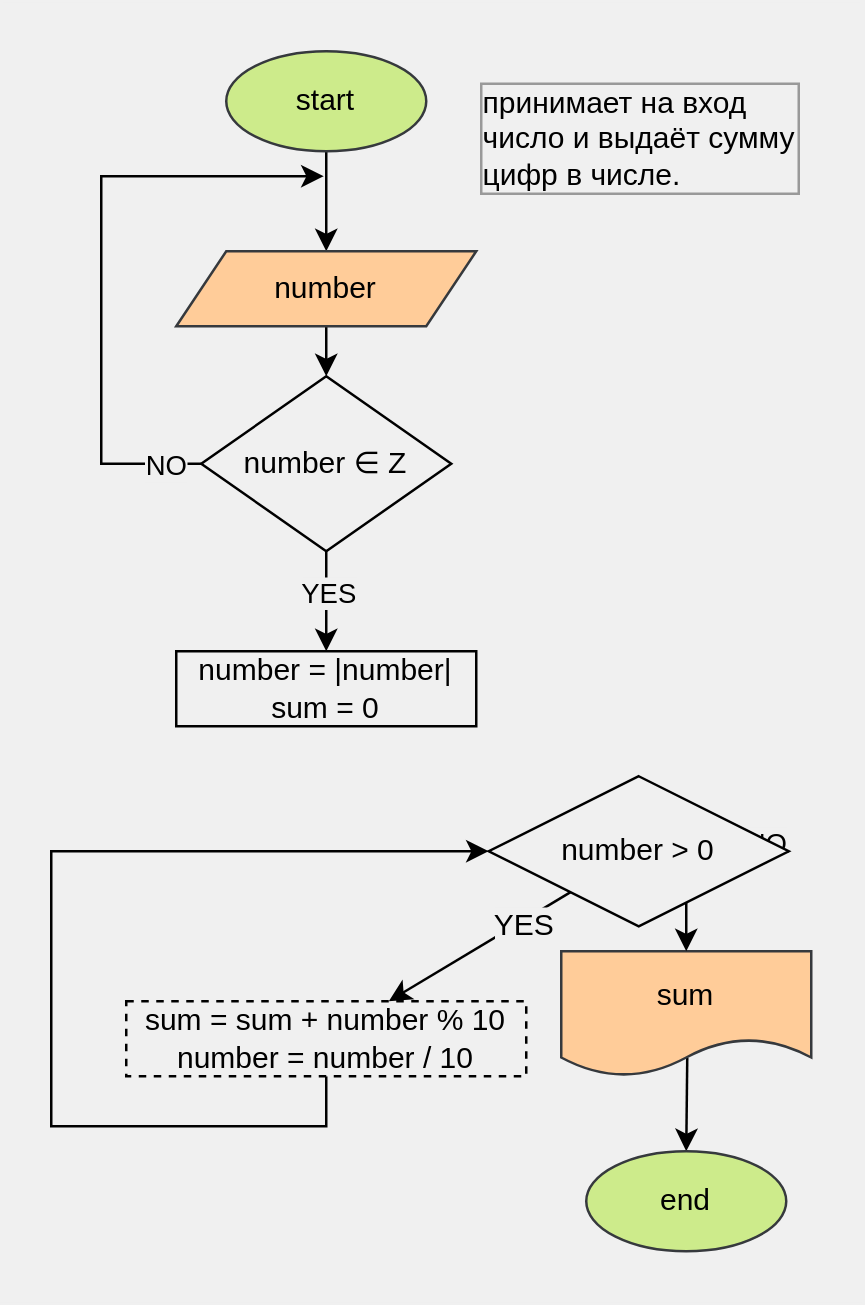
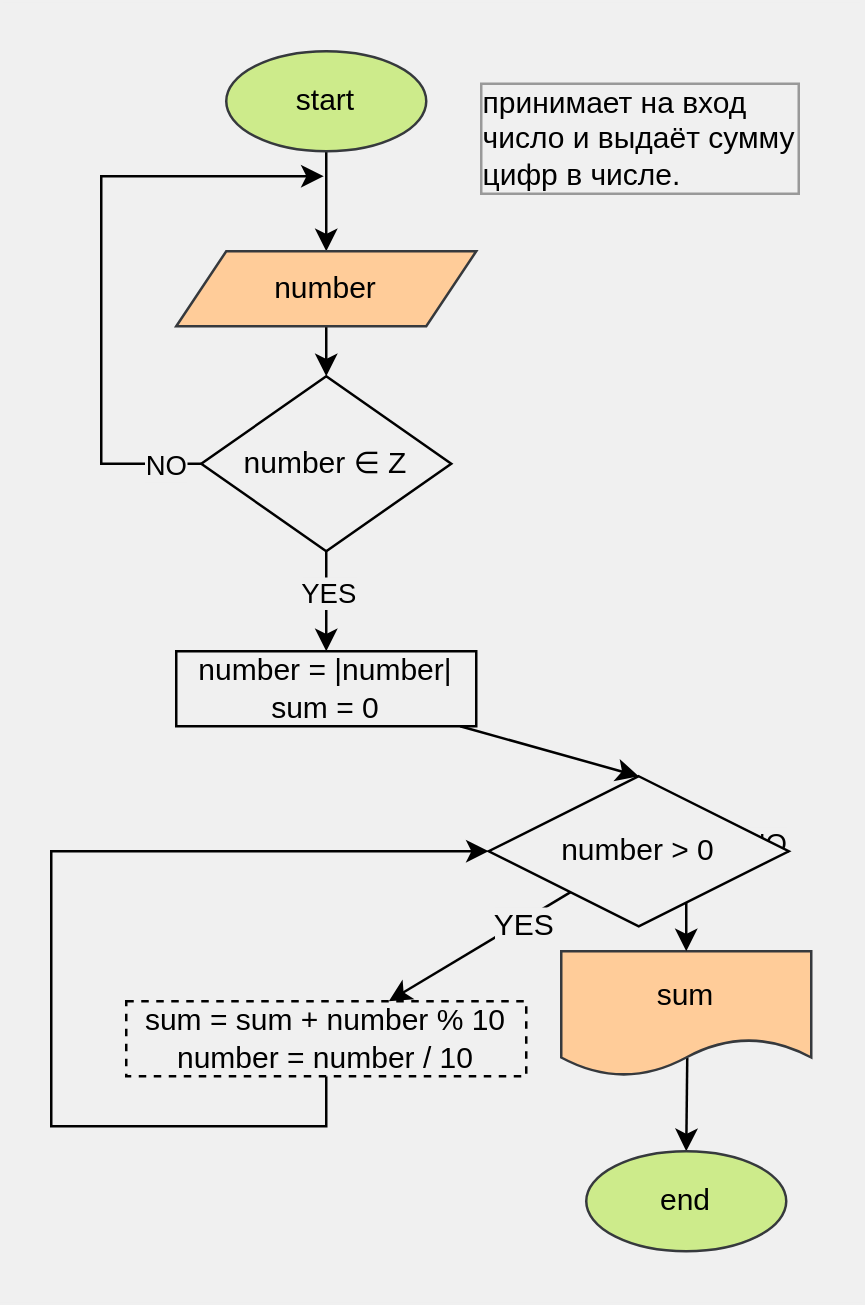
edge "number = |number| sum = 0" -> "number > 0": added
